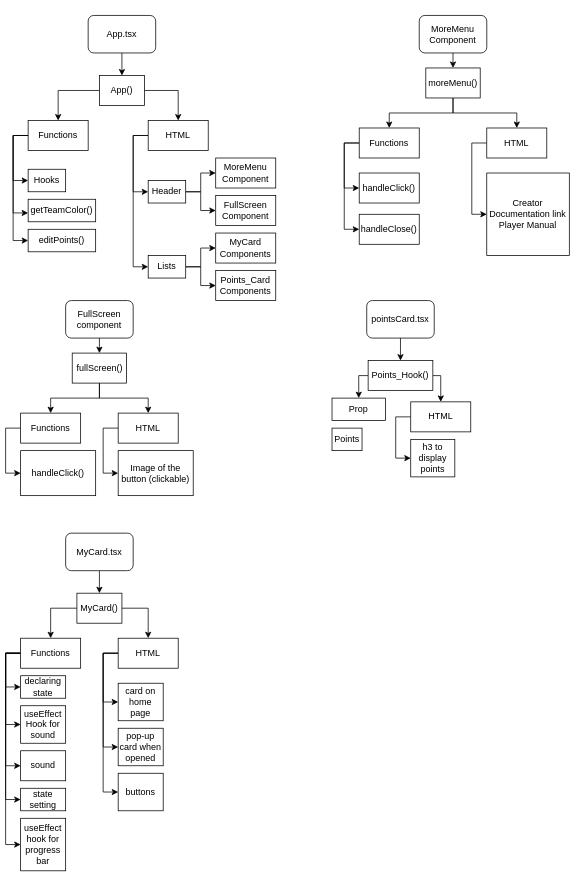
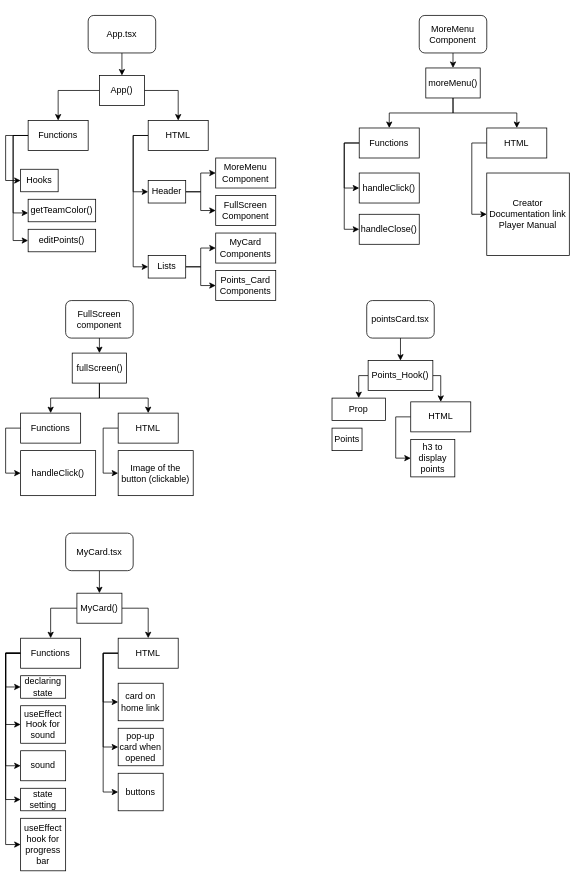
node "Hooks": moved (47, 180) -> (39, 180)
node "card on home page": label "card on home page" -> "card on home link"
